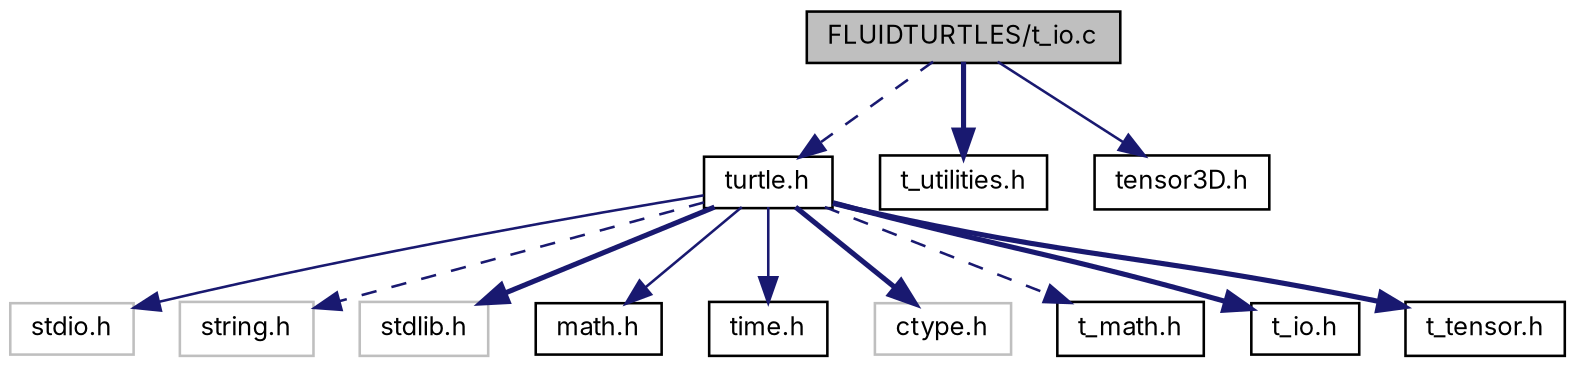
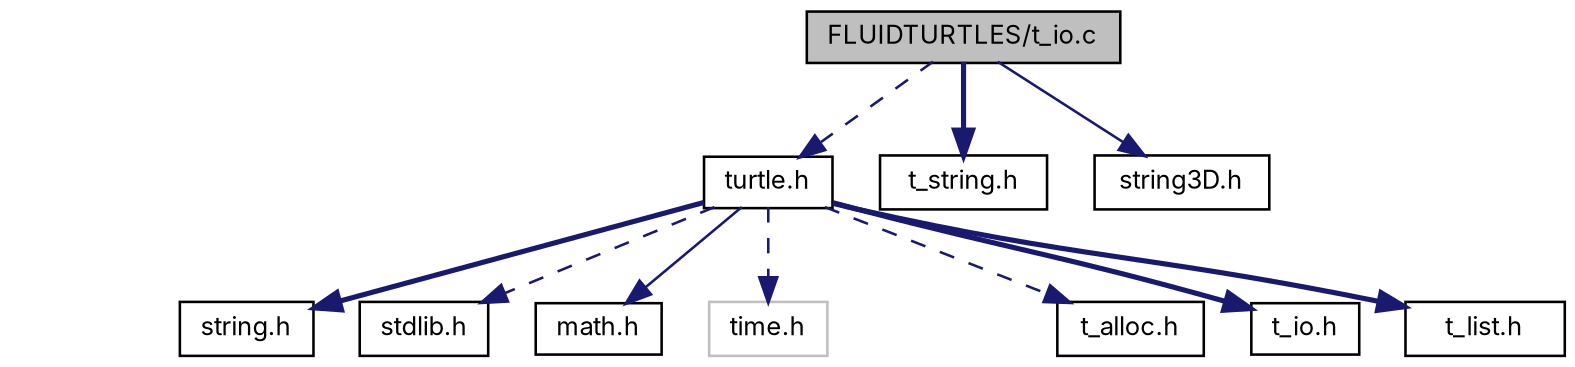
node "t_utilities.h": label "t_utilities.h" -> "t_string.h"
node "tensor3D.h": label "tensor3D.h" -> "string3D.h"
edge "turtle.h" -> "time.h": style solid -> dashed
edge "turtle.h" -> "stdlib.h": style bold -> dashed
edge "turtle.h" -> "string.h": style dashed -> bold
node "stdio.h": removed
node "string.h": color grey75 -> black
node "stdlib.h": color grey75 -> black
node "time.h": color black -> grey75
node "ctype.h": removed
node "t_math.h": label "t_math.h" -> "t_alloc.h"
node "t_tensor.h": label "t_tensor.h" -> "t_list.h"
